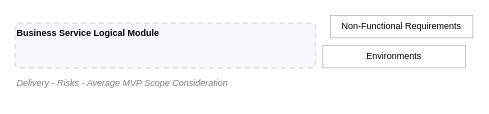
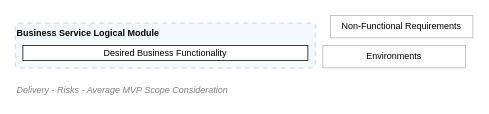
node "Desired Business Functionality": added
node "Delivery - Risks - Average MVP Scope Consideration": moved (210, 83) -> (210, 90)
